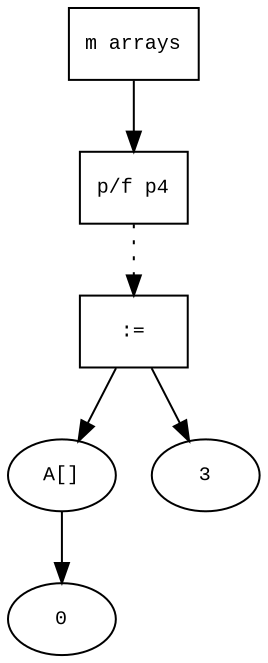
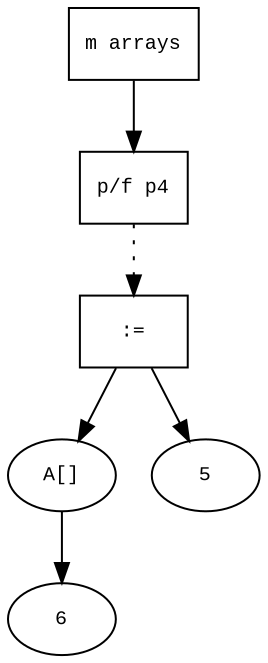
node "3": label "3" -> "5"
node "0": label "0" -> "6"
